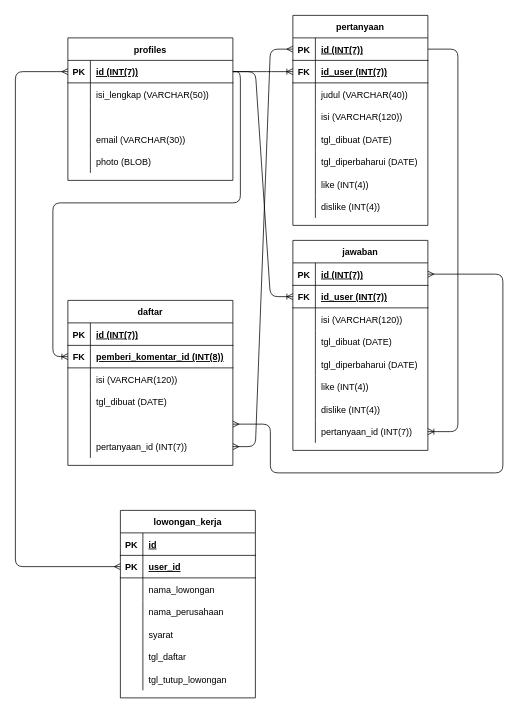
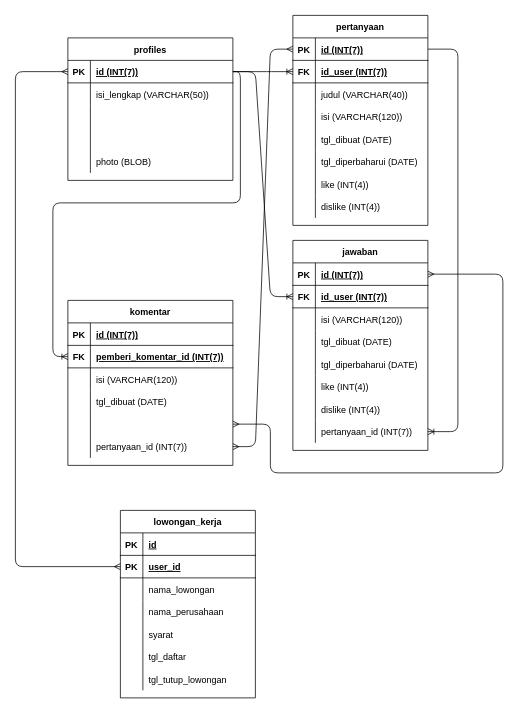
node "email (VARCHAR(30))": removed
node "daftar": label "daftar" -> "komentar"
node "pemberi_komentar_id (INT(8))": label "pemberi_komentar_id (INT(8))" -> "pemberi_komentar_id (INT(7))"
